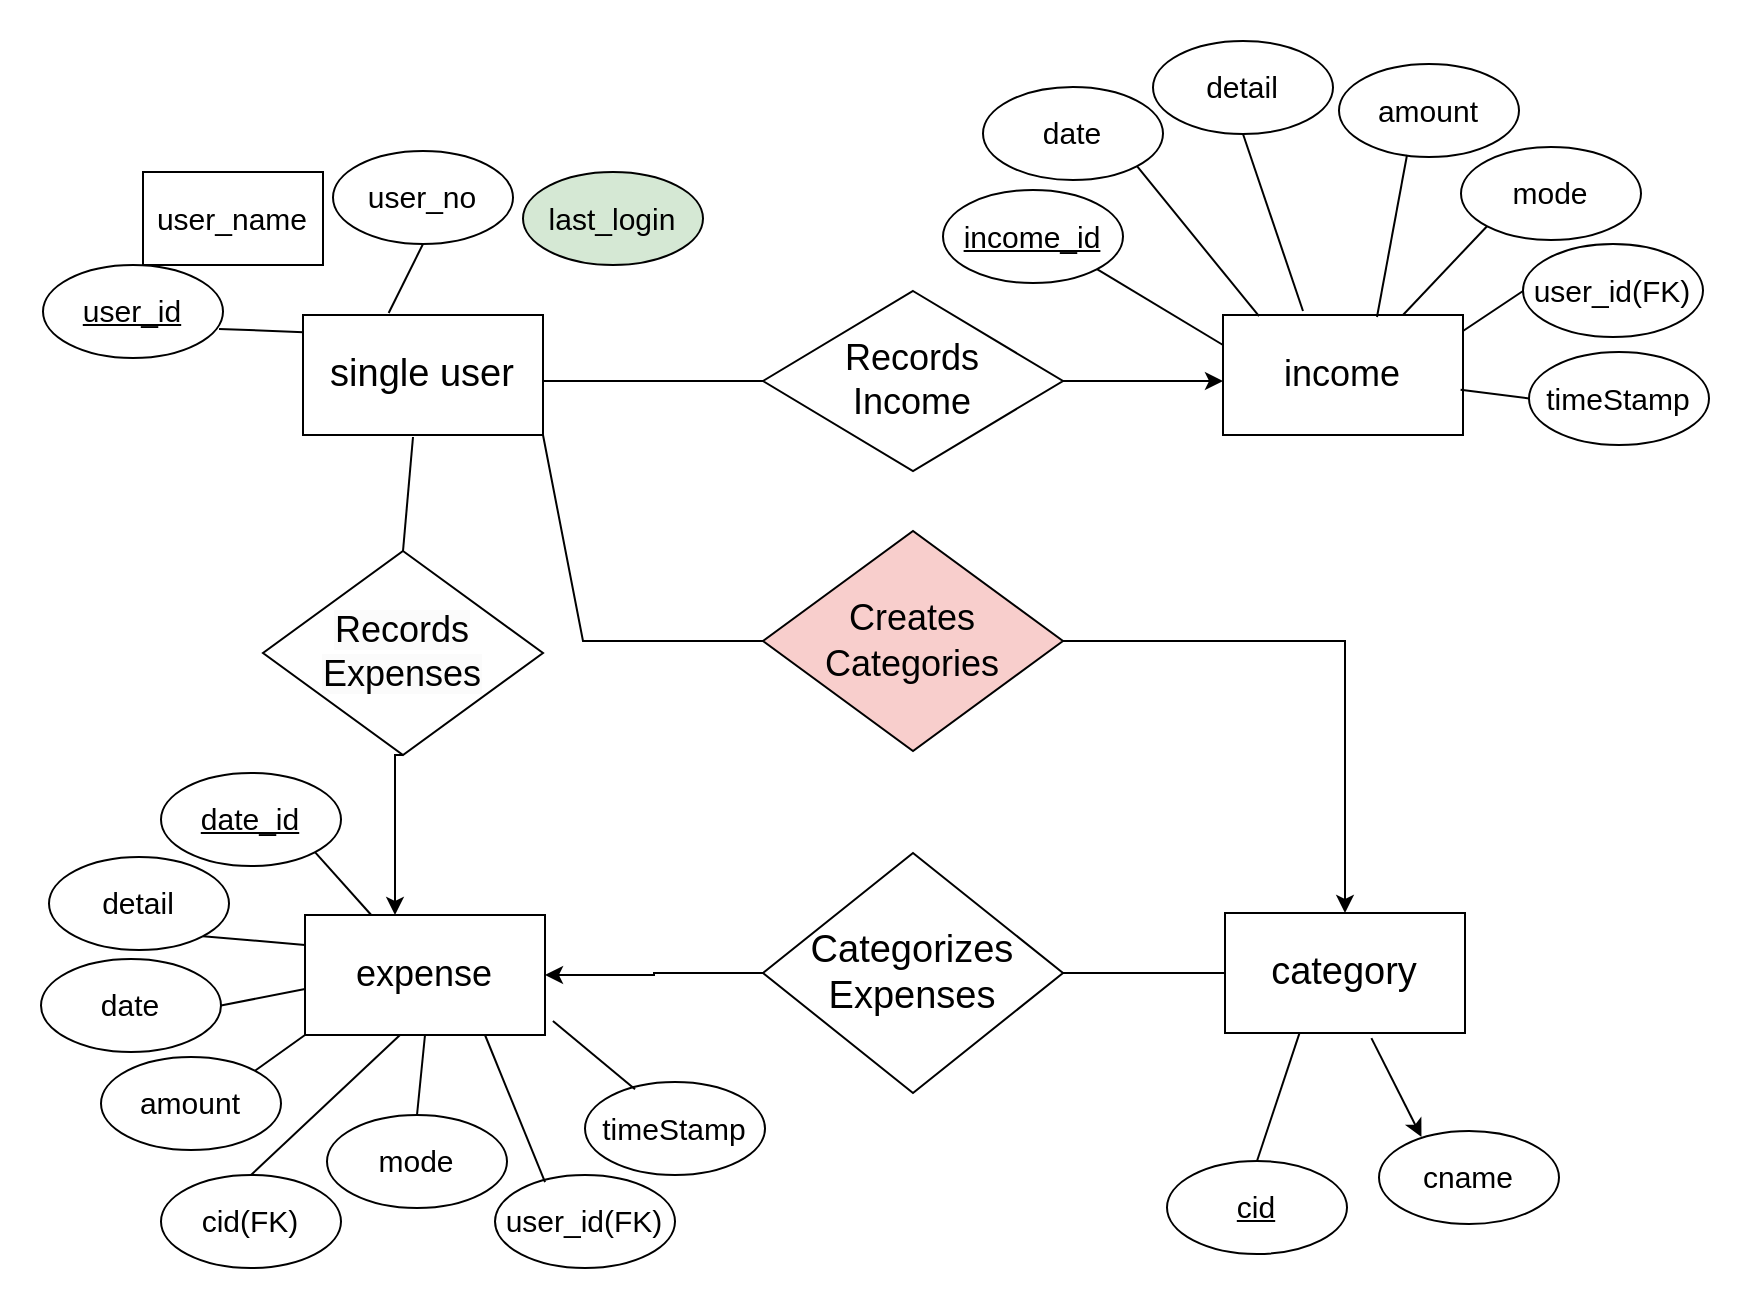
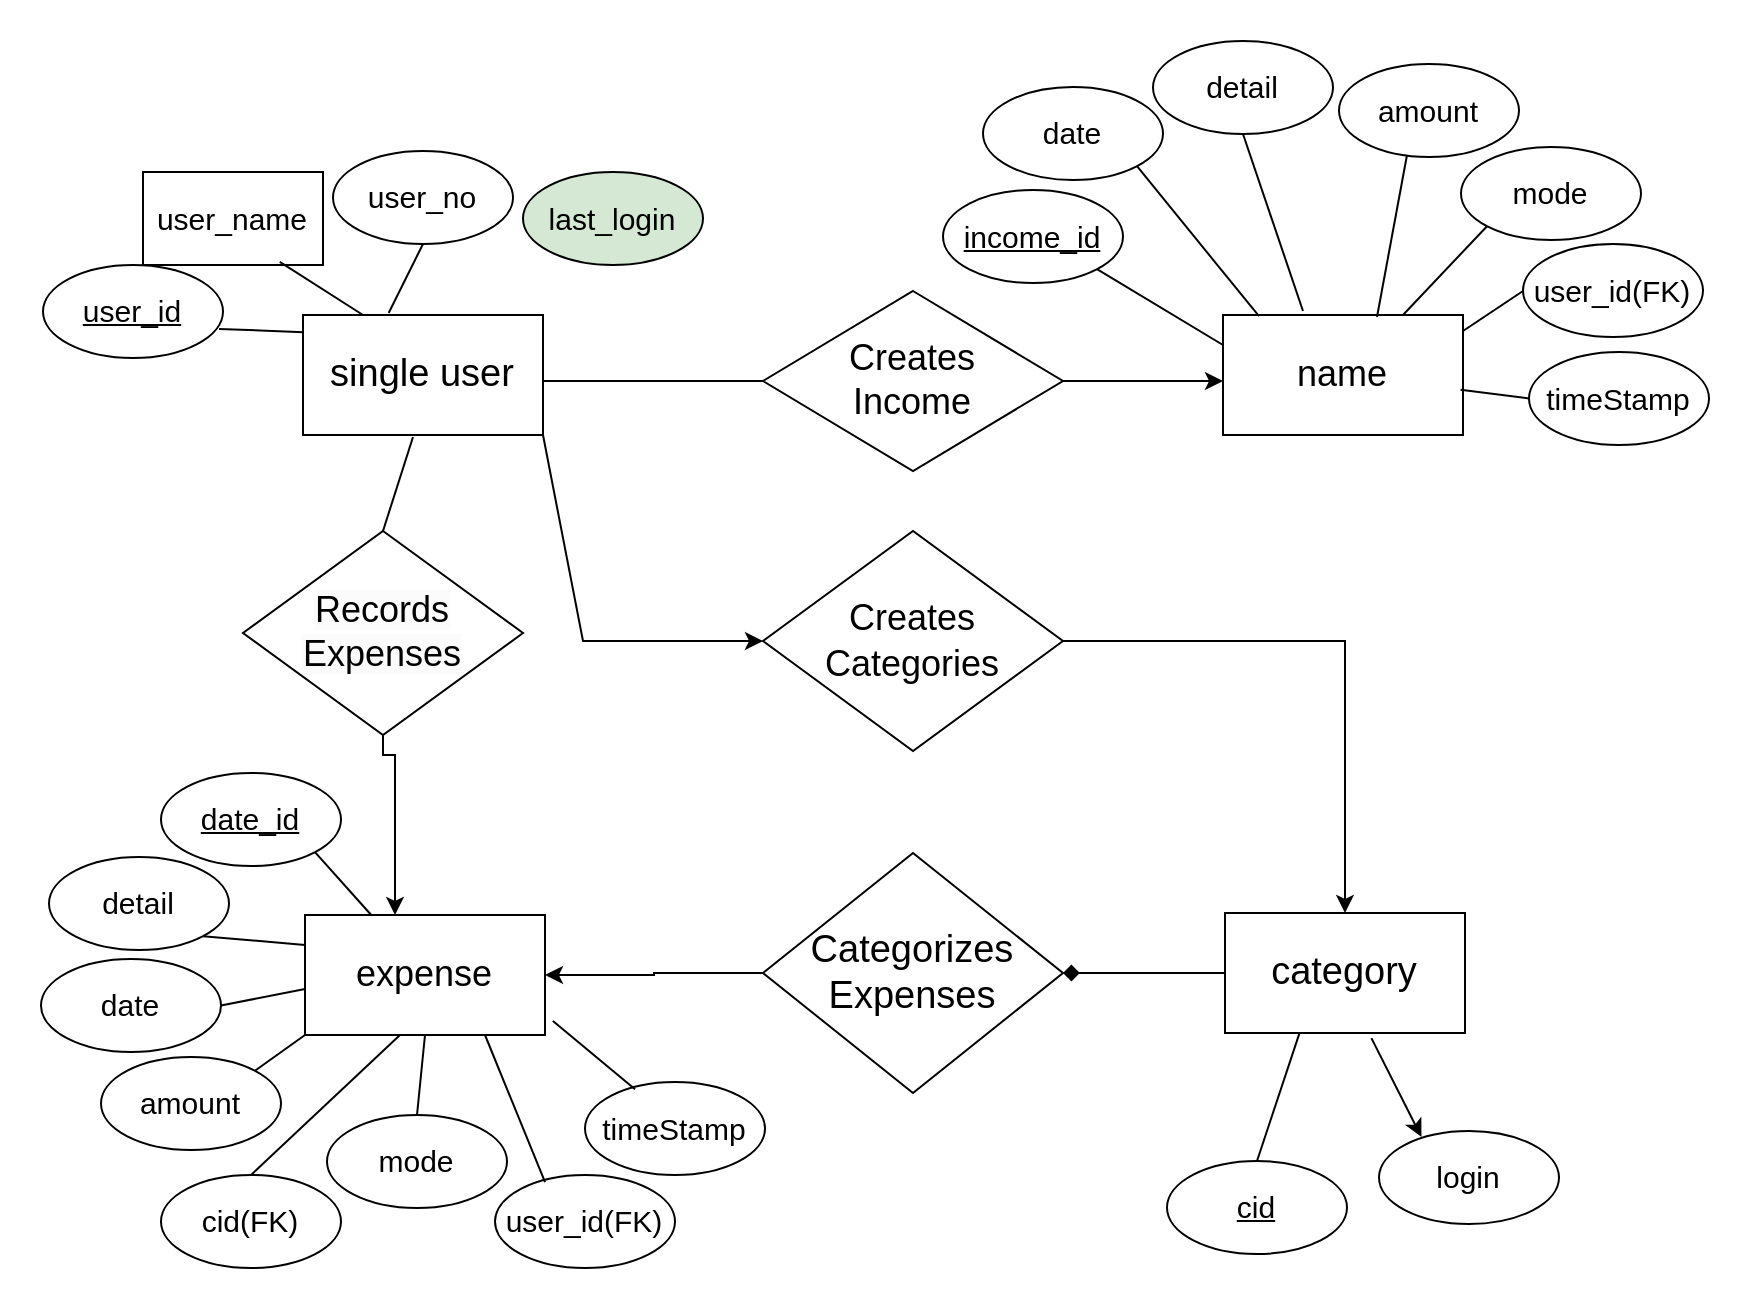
edge "user_name" -- "single user": added
node "income": label "income" -> "name"
node "Records Income": label "Records Income" -> "Creates Income"
edge "single user" -- "Creates Categories": arrowhead none -> classic
node "Creates Categories": fillcolor #f8cecc -> #ffffff
node "Records Expenses": moved (403, 653) -> (383, 633)
edge "Categorizes Expenses" -- "category": arrowhead none -> diamond
node "cname": label "cname" -> "login"
